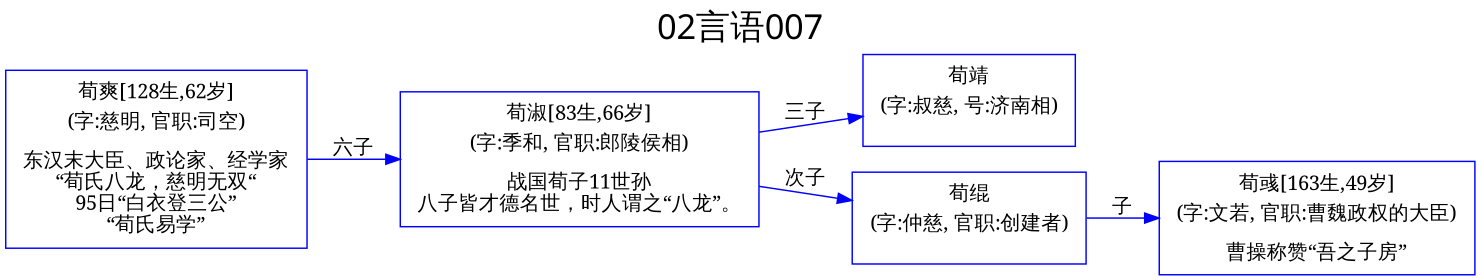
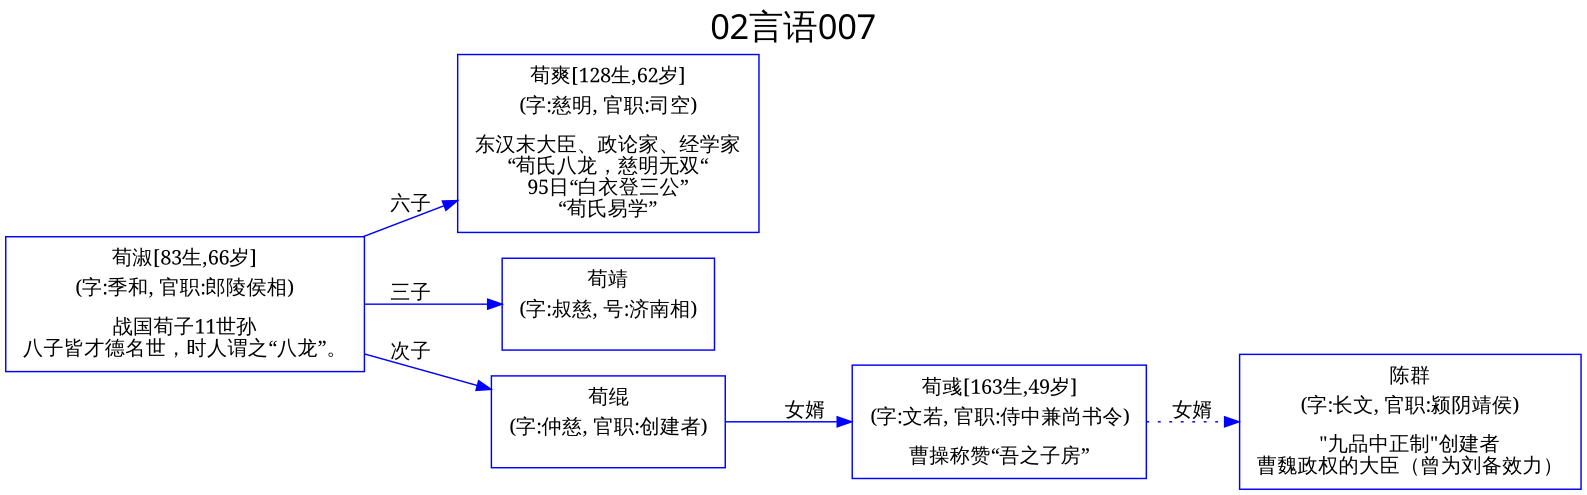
edge "荀爽[128生,62岁]" -> "荀淑[83生,66岁]": reversed
edge "荀绲" -> "荀彧[163生,49岁]": label "子" -> "女婿"
node "荀彧[163生,49岁]": text "(字:文若, 官职:曹魏政权的大臣)" -> "(字:文若, 官职:侍中兼尚书令)"
node "陈群": added
